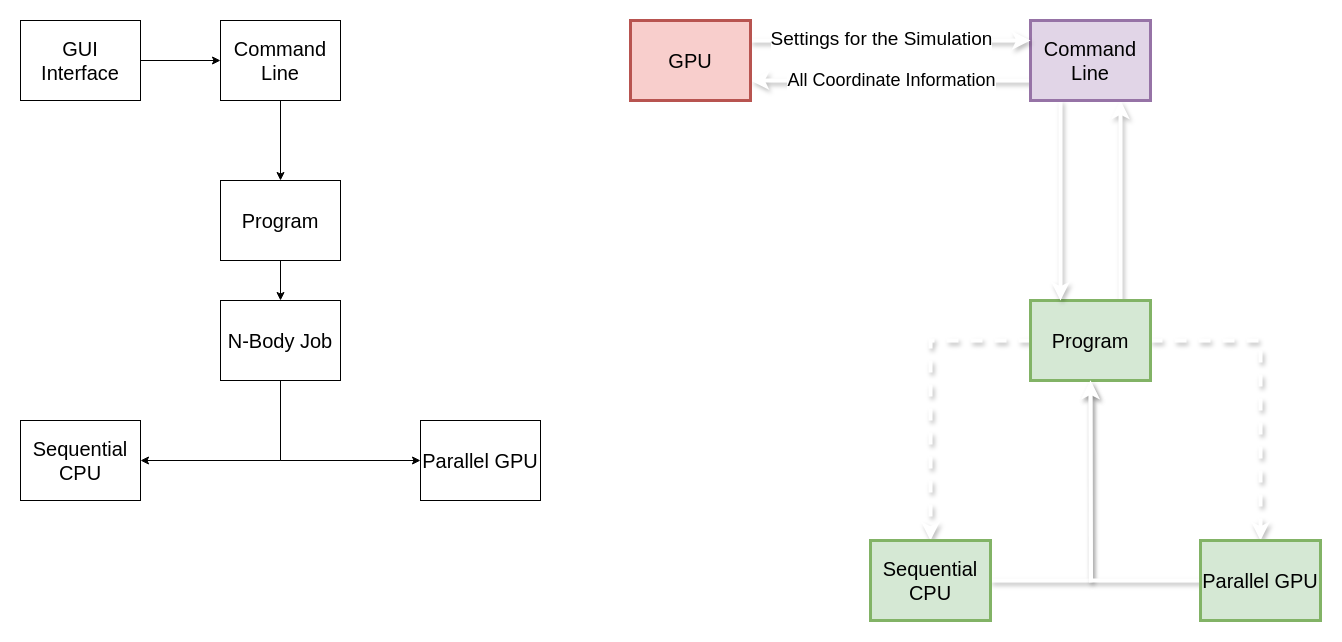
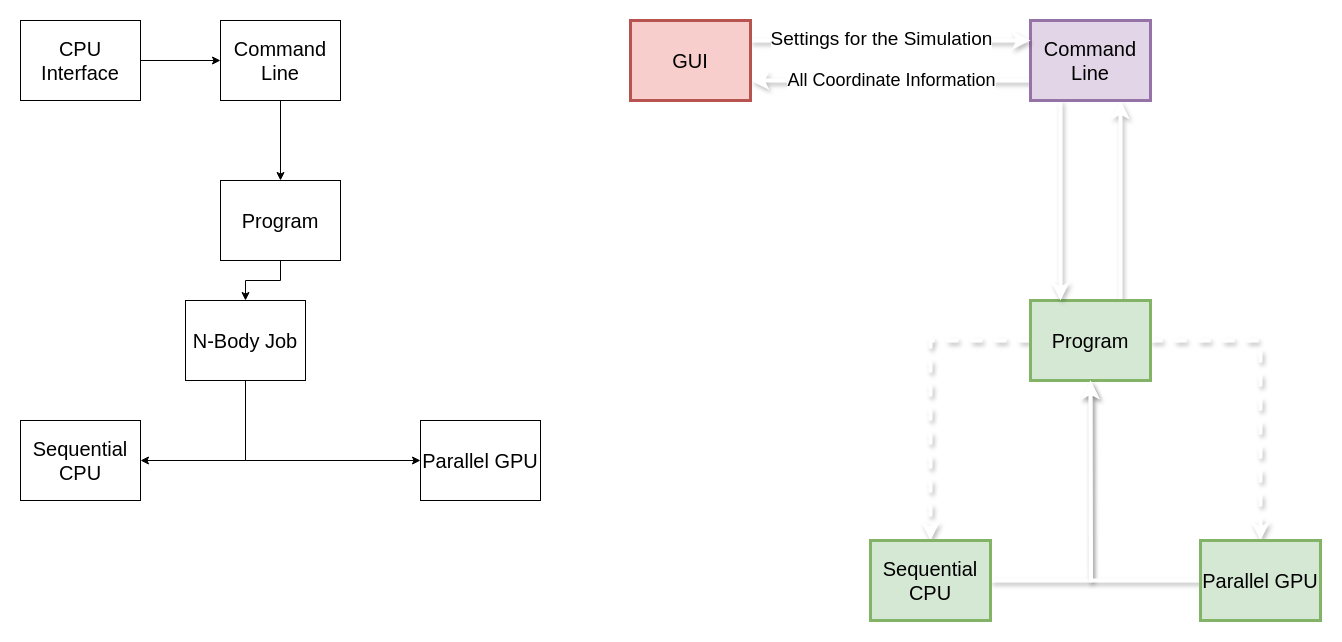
node "GUI Interface": label "GUI Interface" -> "CPU Interface"
node "GPU": label "GPU" -> "GUI"
node "N-Body Job": moved (281, 341) -> (246, 341)
